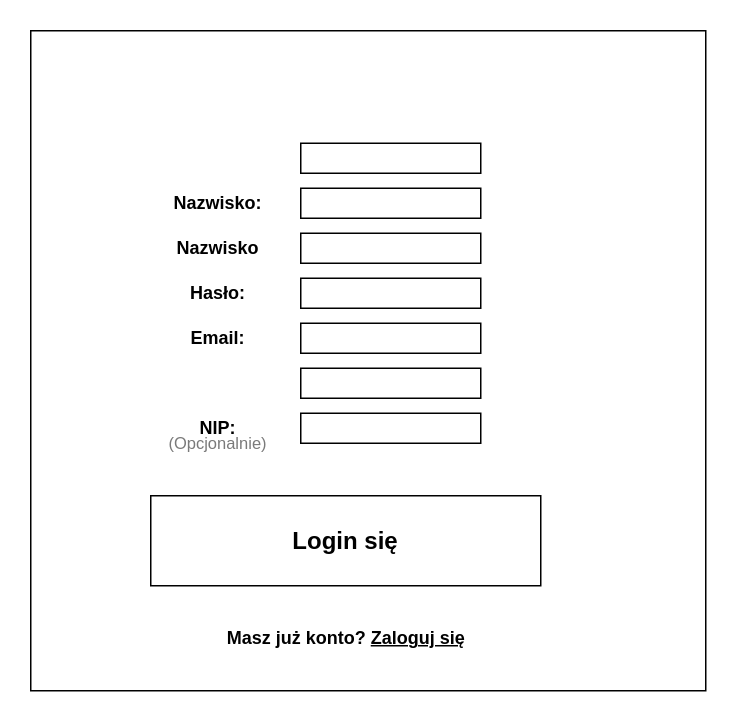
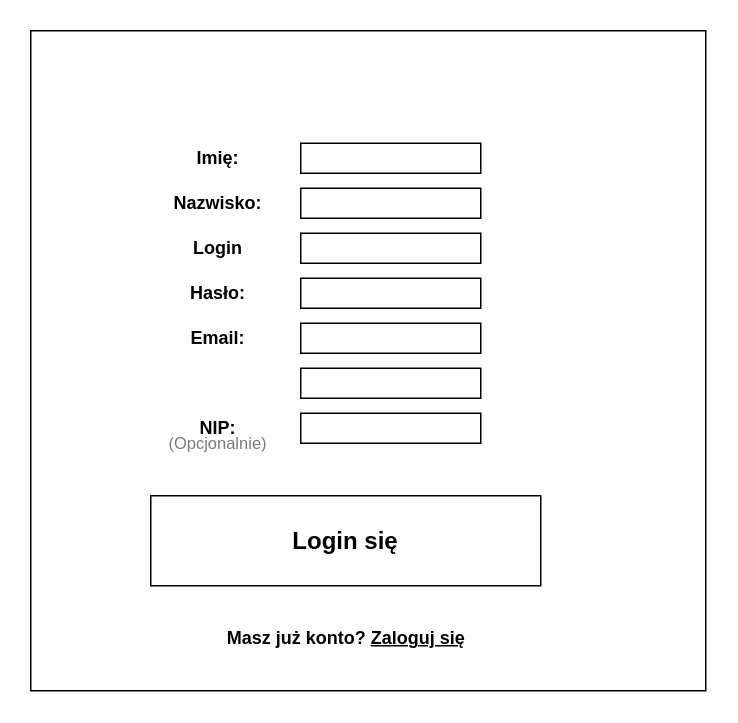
node "Imię:": added
node "Nazwisko": label "Nazwisko" -> "Login"
